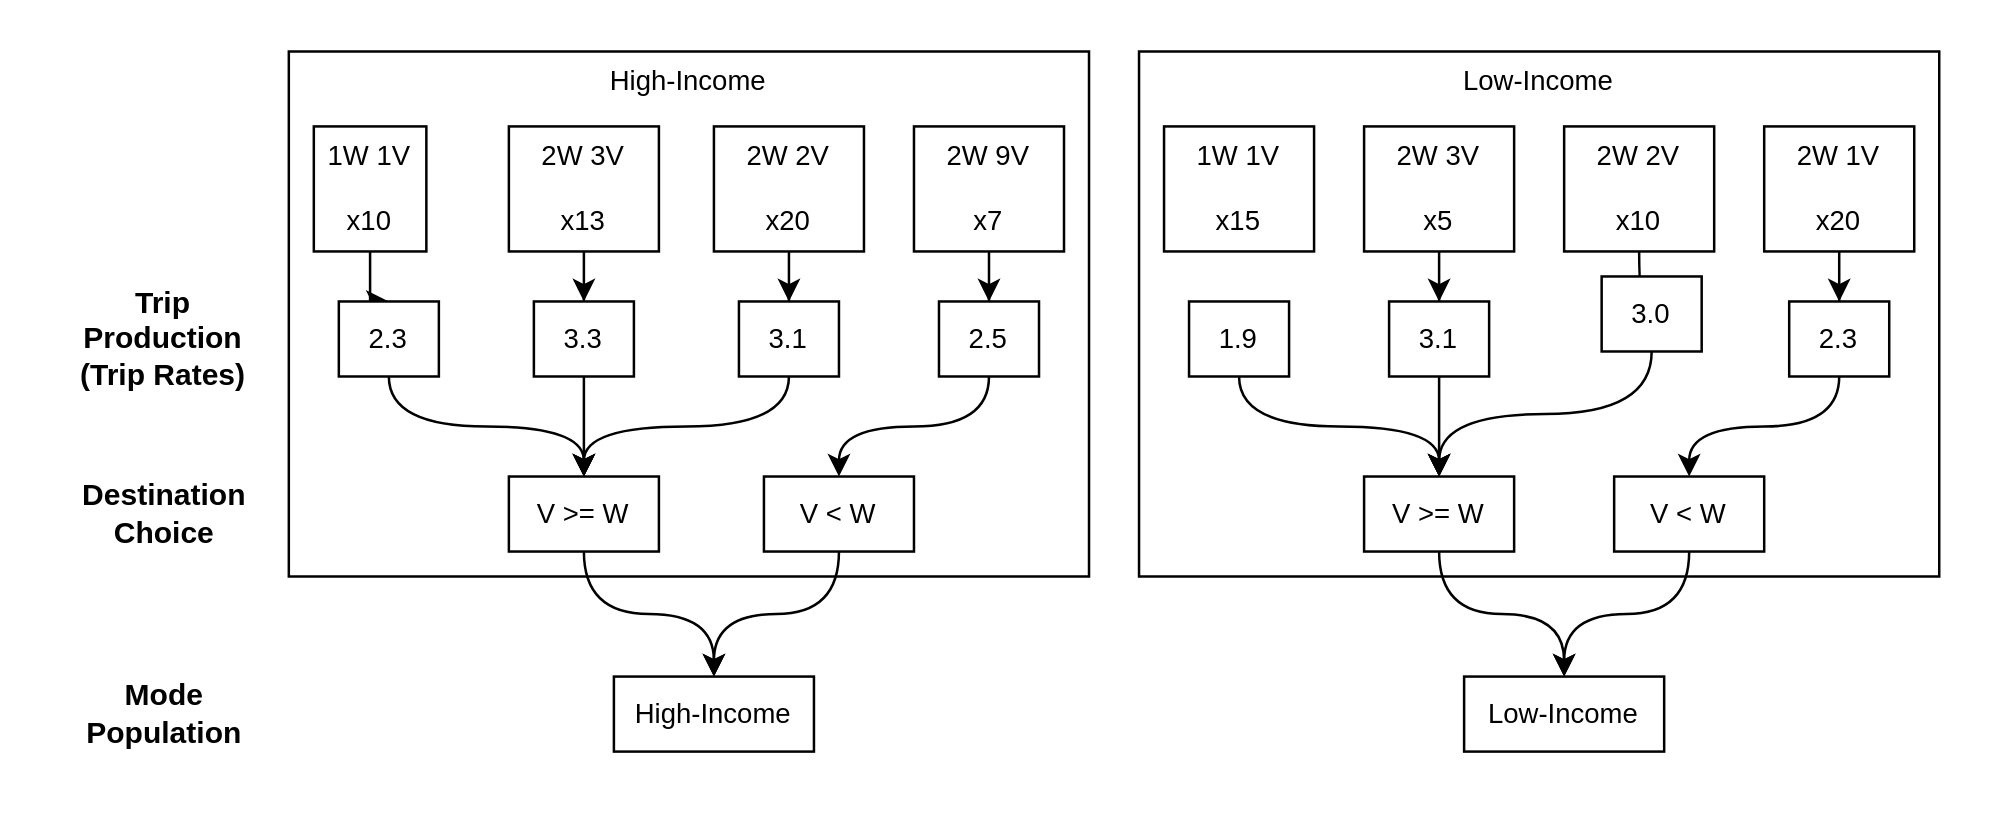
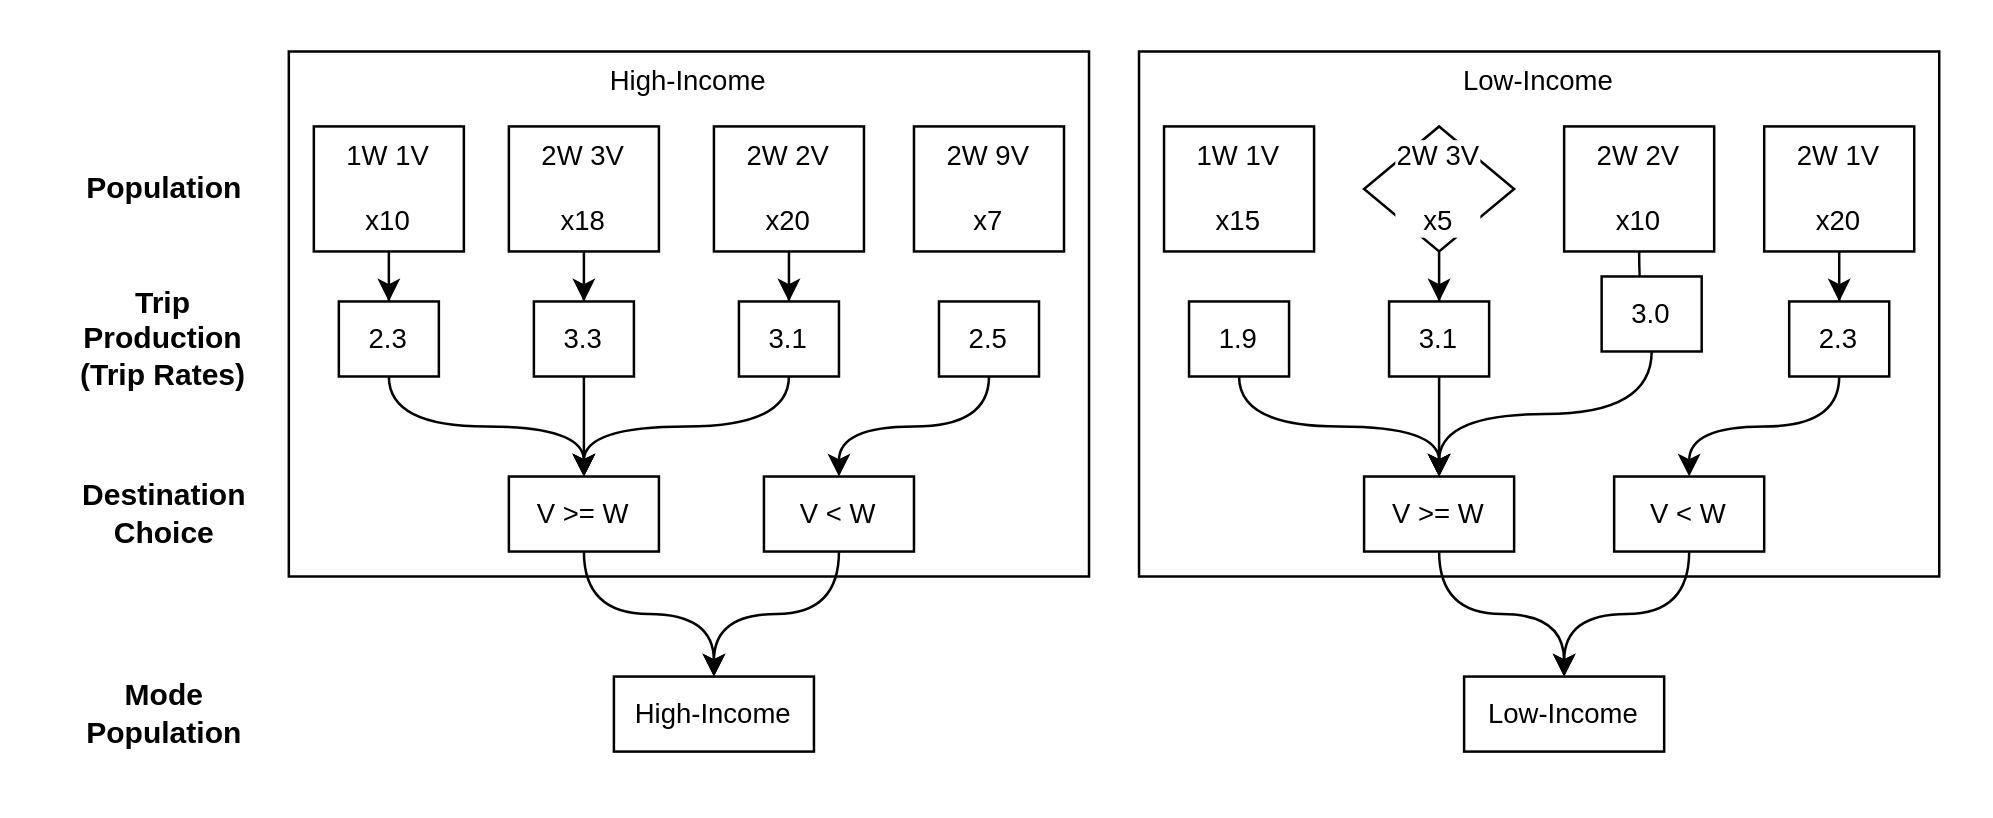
node "Population": added
node "1W 1V x10": size 113x125 -> 150x125
node "2W 3V x13": label "2W 3V x13" -> "2W 3V x18"
node "2W 3V x5": shape rectangle -> diamond
edge "2W 9V x7" -> "2.5": removed
